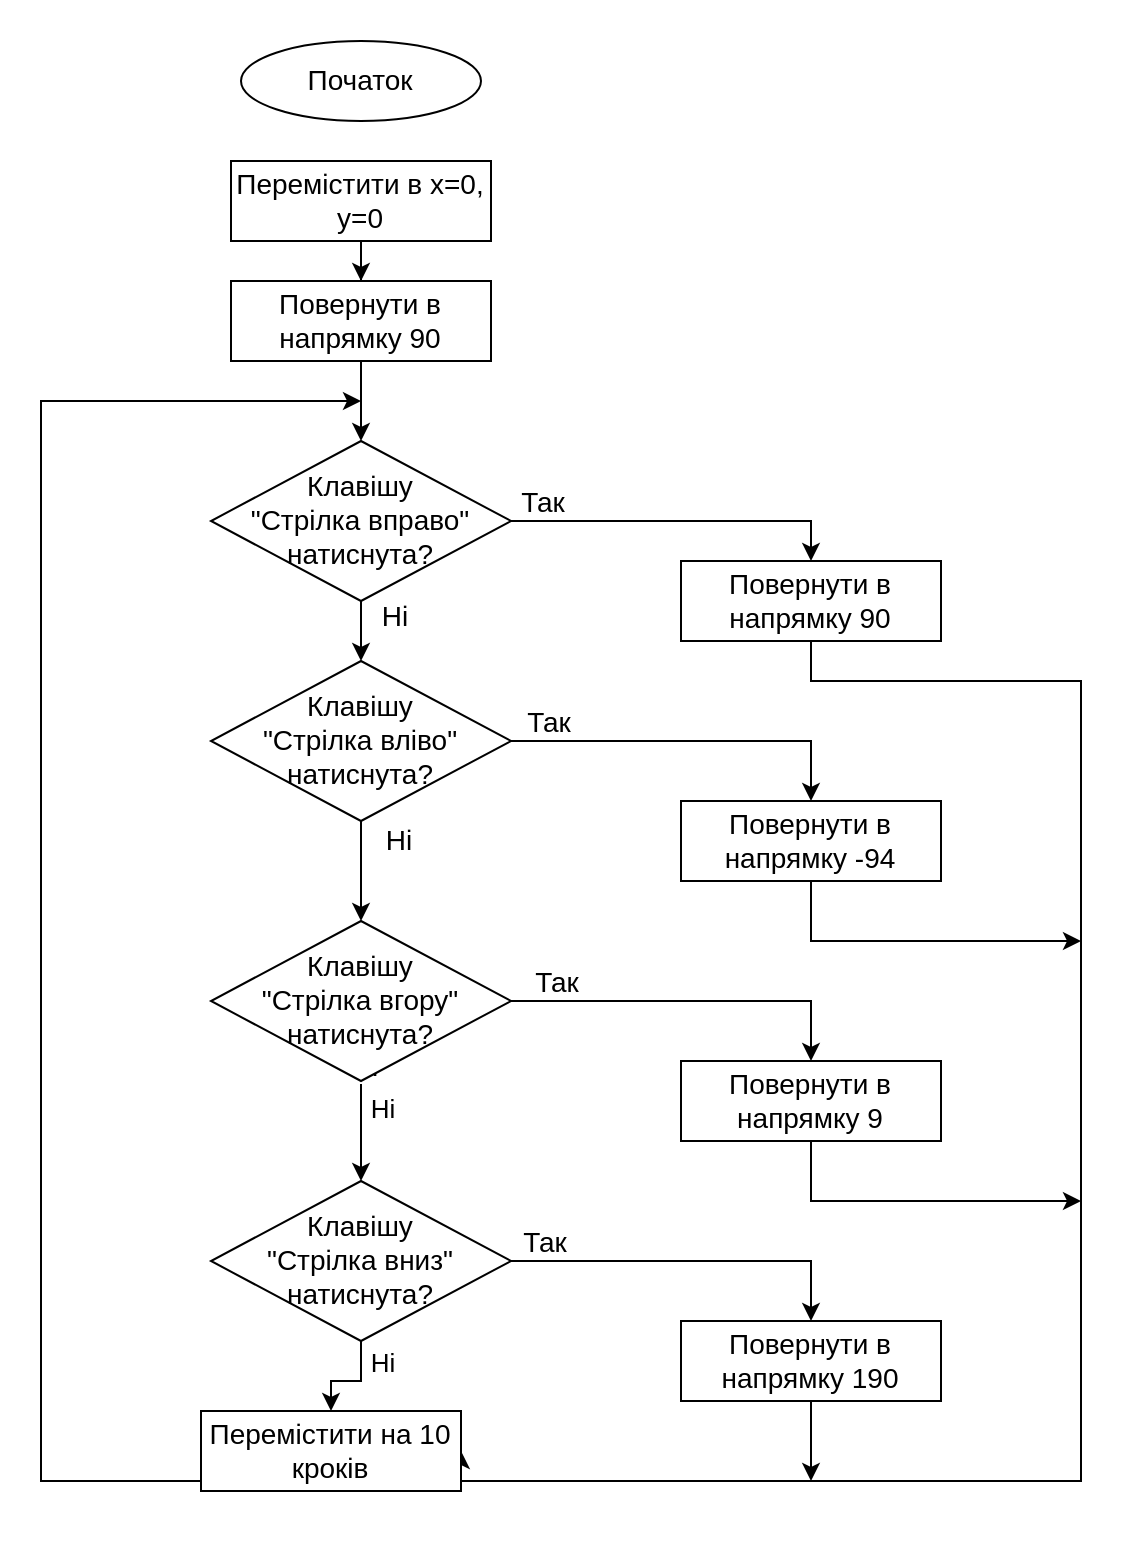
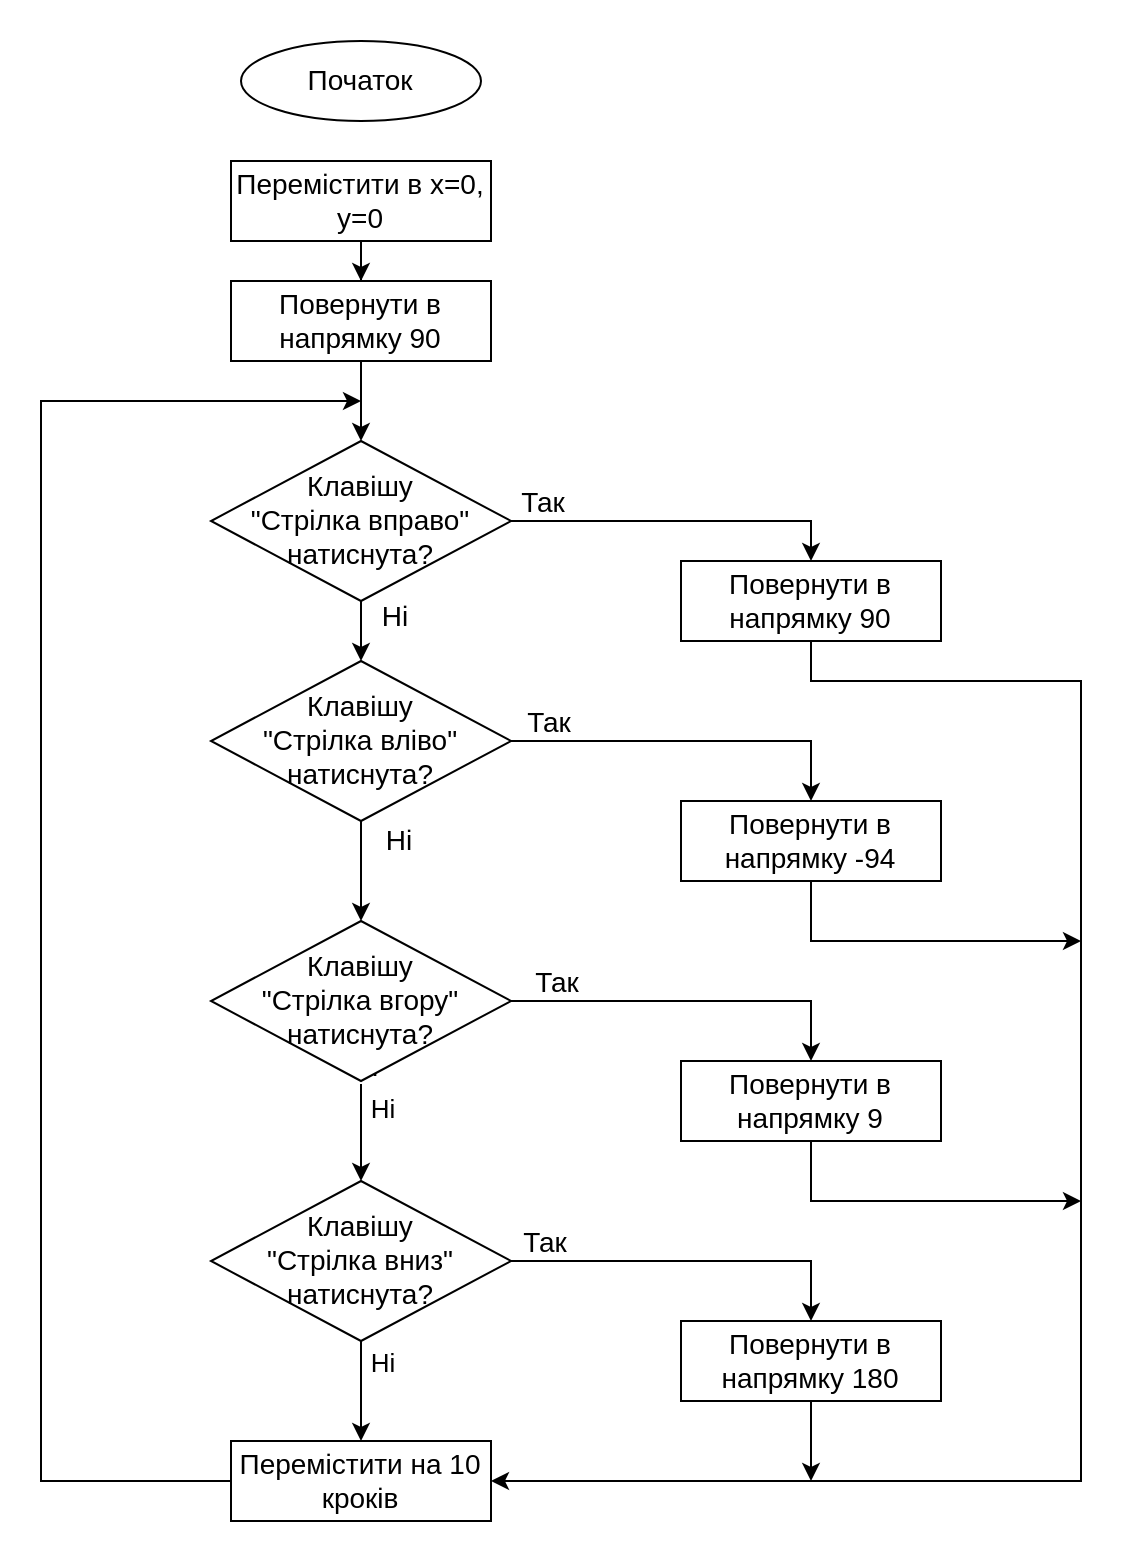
node "Повернути в напрямку 190": label "Повернути в напрямку 190" -> "Повернути в напрямку 180"
node "Перемістити на 10 кроків": moved (331, 1451) -> (361, 1481)
